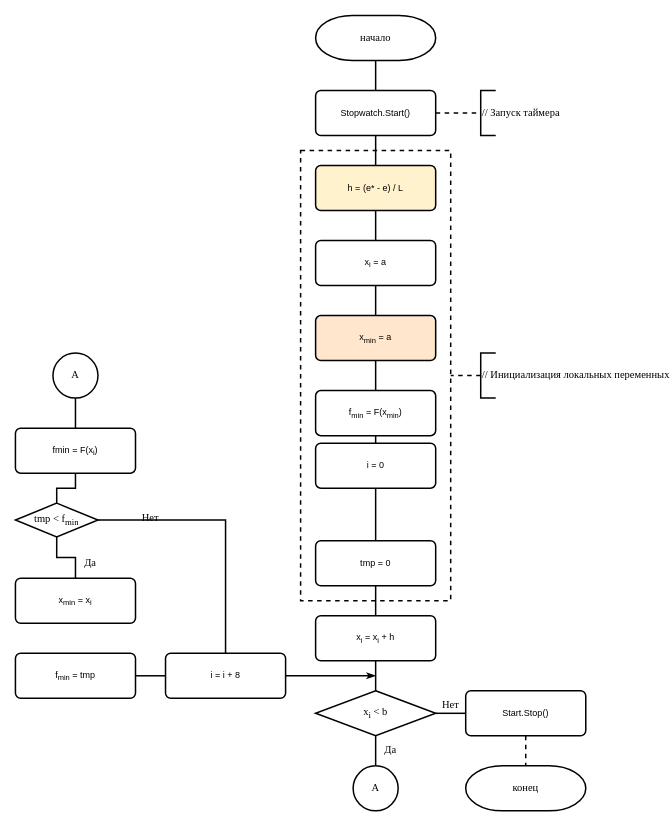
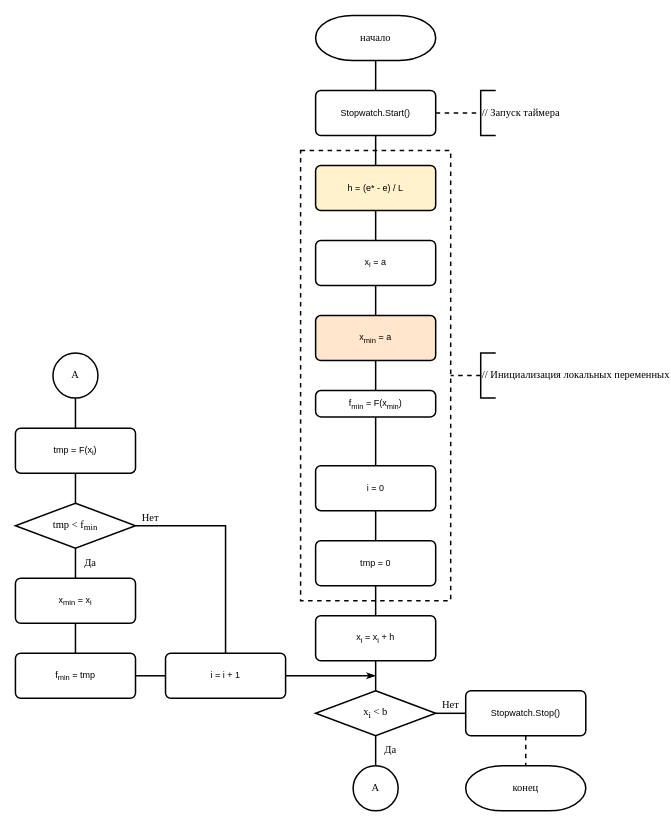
node "fmin = F(xmin)": size 120x45 -> 120x26
node "fmin = F(xi)": label "fmin = F(xi)" -> "tmp = F(xi)"
node "i = 0": moved (375, 465) -> (375, 488)
node "tmp < fmin": size 83x34 -> 120x45
edge "xmin = xi" -- "fmin = tmp": added
node "i = i + 8": label "i = i + 8" -> "i = i + 1"
node "Start.Stop()": label "Start.Stop()" -> "Stopwatch.Stop()"
